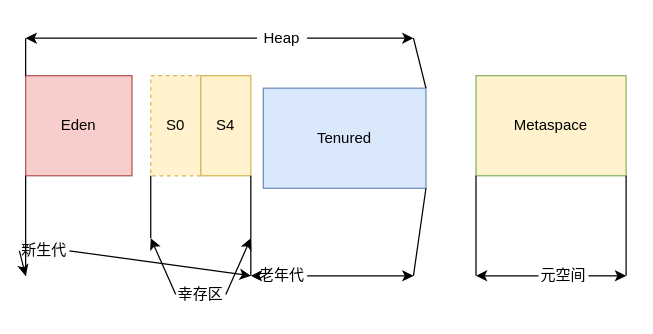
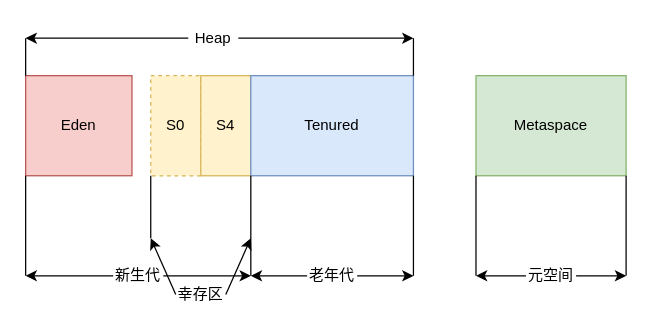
node "Heap": moved (282, 38) -> (213, 38)
node "Metaspace": fillcolor #fff2cc -> #d5e8d4
node "Tenured": moved (344, 138) -> (332, 126)
node "新生代": moved (44, 251) -> (138, 276)
node "老年代": moved (282, 276) -> (332, 276)
node "元空间": moved (563, 276) -> (551, 276)
